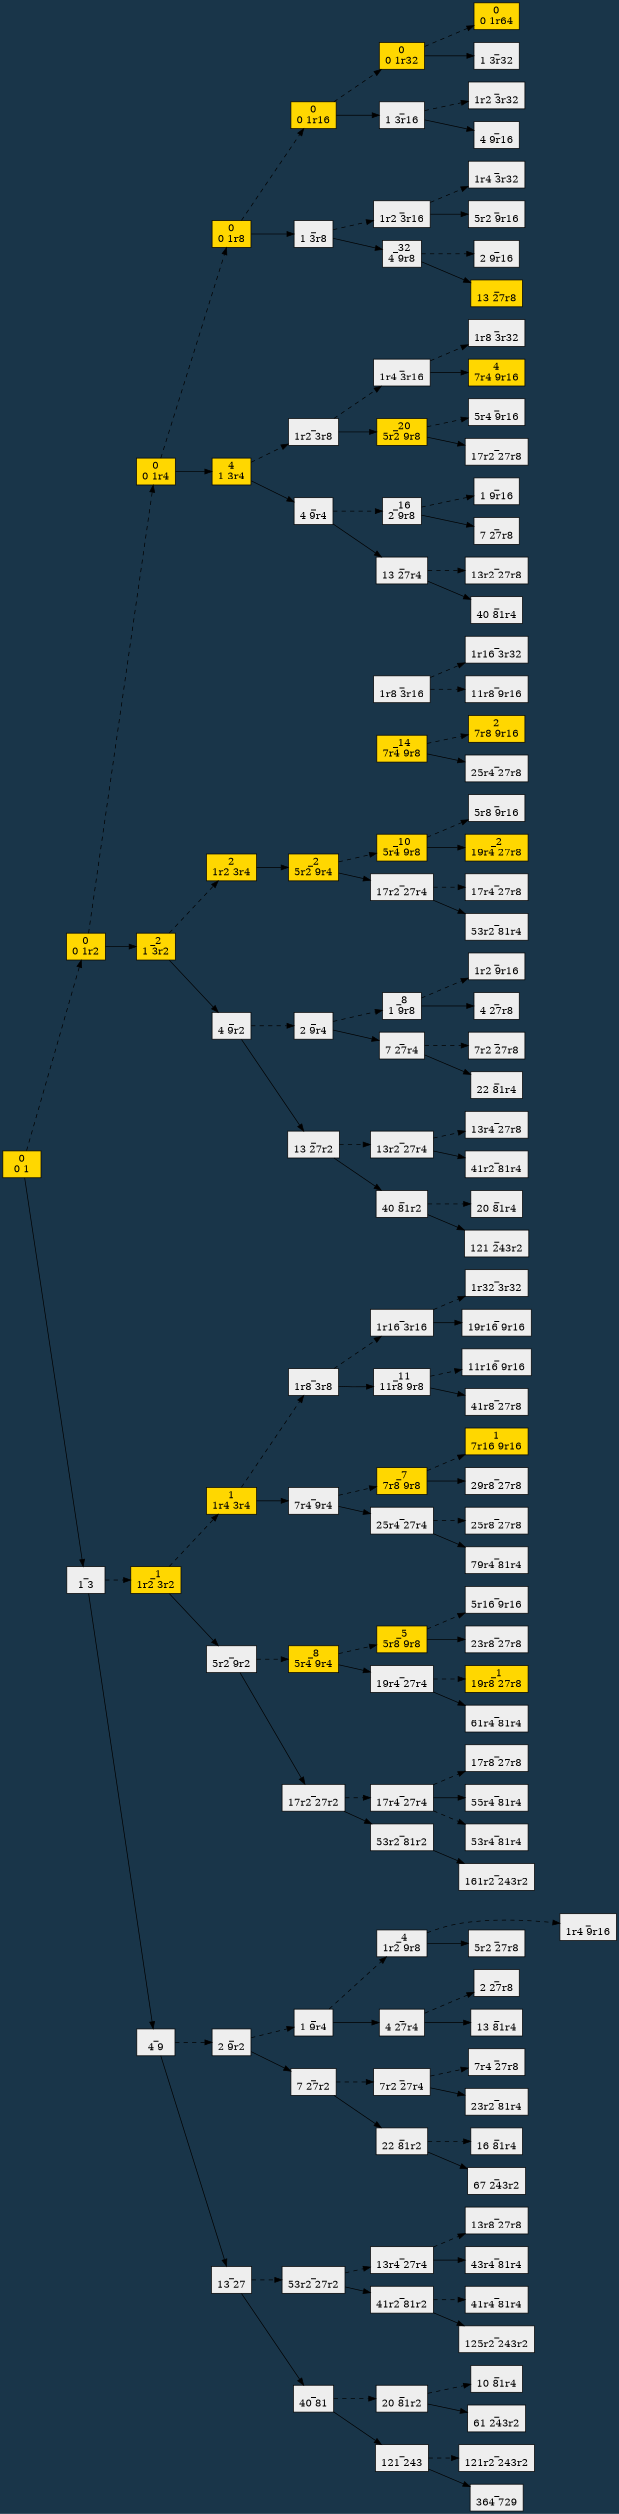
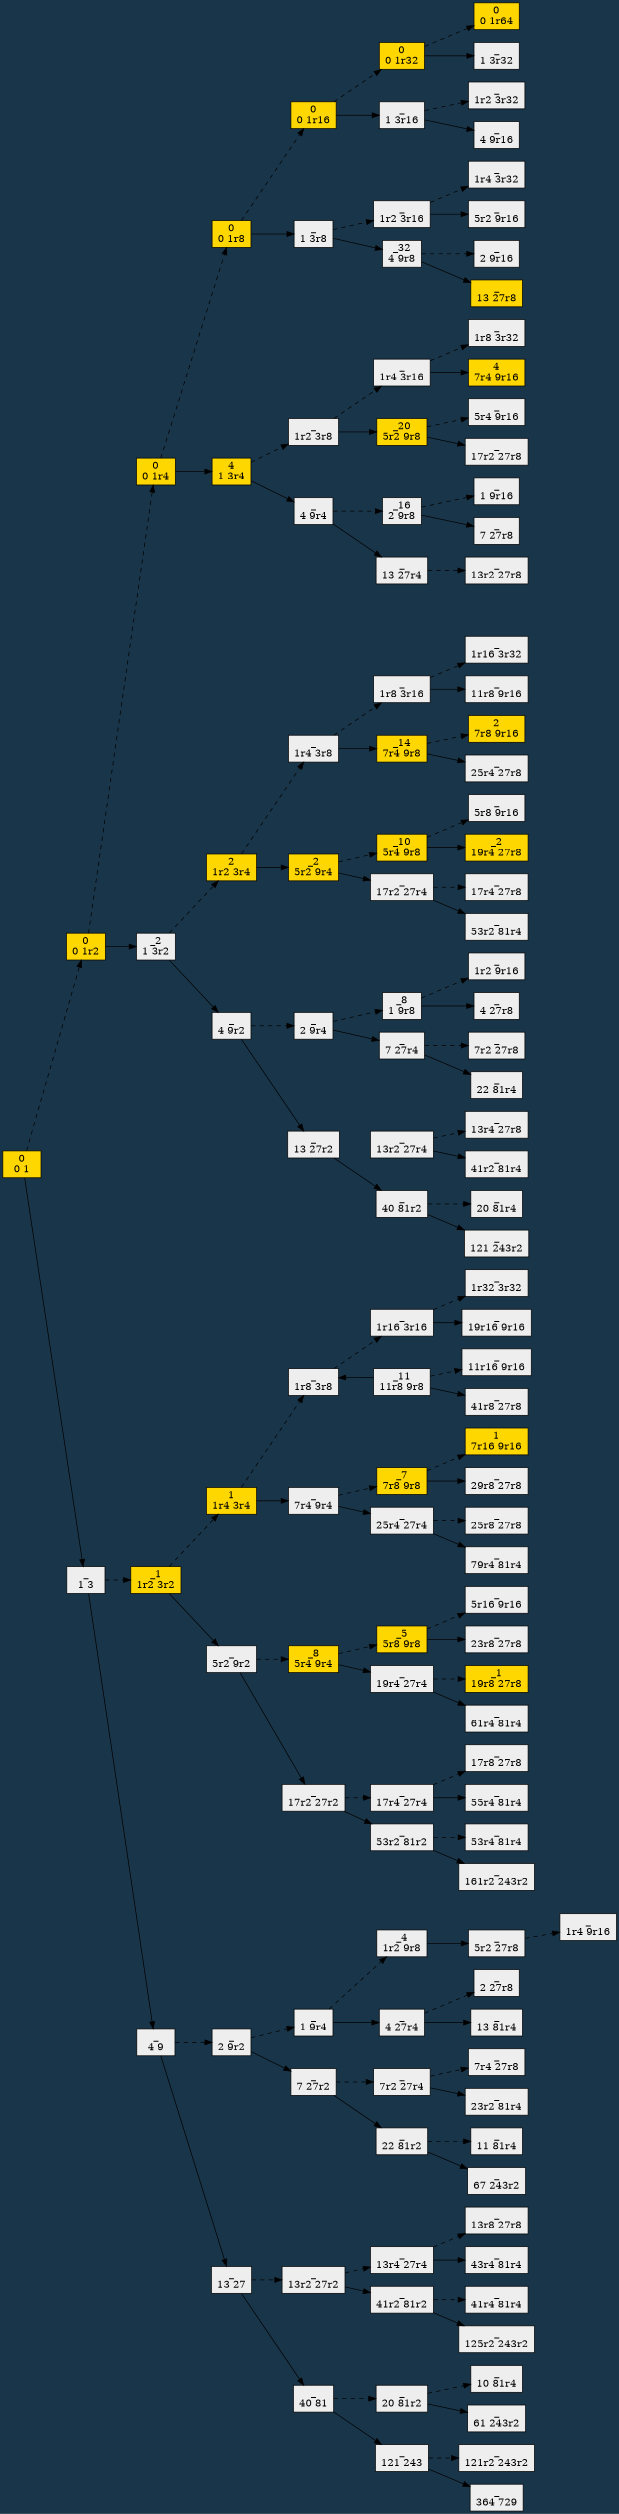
node "_ 40 81r4": removed
edge "_ 1r8 3r16" -> "_ 11r8 9r16": style dashed -> solid
node "_ 1r4 3r8": added
node "_2 1 3r2": fillcolor gold -> #eeeeee
edge "_ 13 27r2" -> "_ 13r2 27r4": removed
edge "_ 1r8 3r8" -> "_11 11r8 9r8": reversed
edge "_ 17r4 27r4" -> "_ 53r4 81r4": now "_ 53r2 81r2" -> "_ 53r4 81r4"
edge "_4 1r2 9r8" -> "_ 1r4 9r16": now "_ 5r2 27r8" -> "_ 1r4 9r16"
node "_ 16 81r4": label "_ 16 81r4" -> "_ 11 81r4"
node "_ 53r2 27r2": label "_ 53r2 27r2" -> "_ 13r2 27r2"
